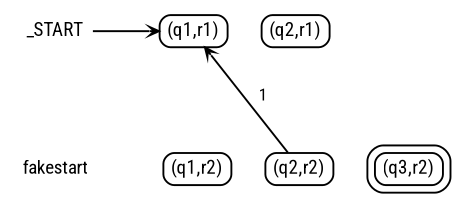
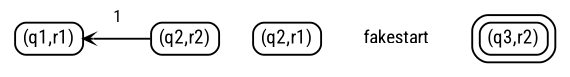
node "_START": removed
node "(q1,r2)": removed
